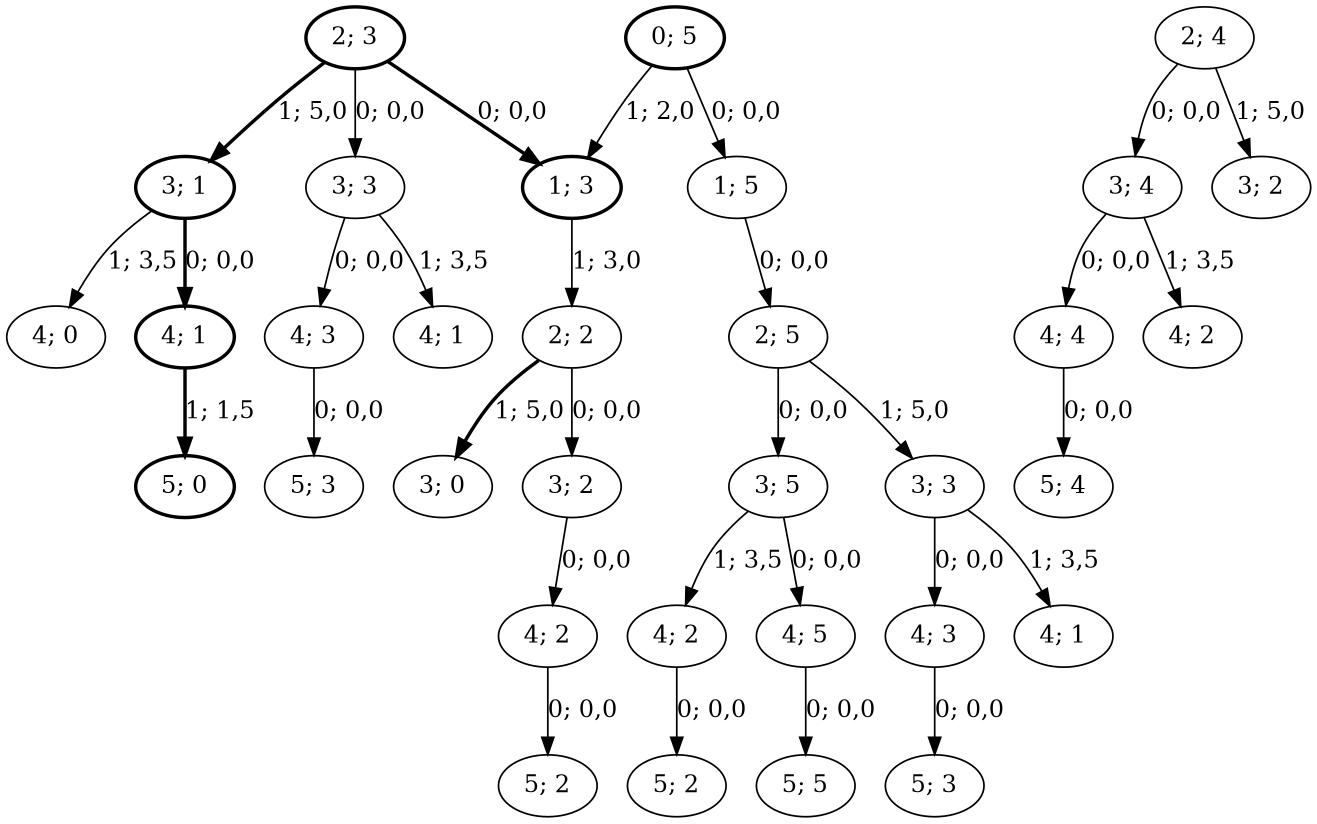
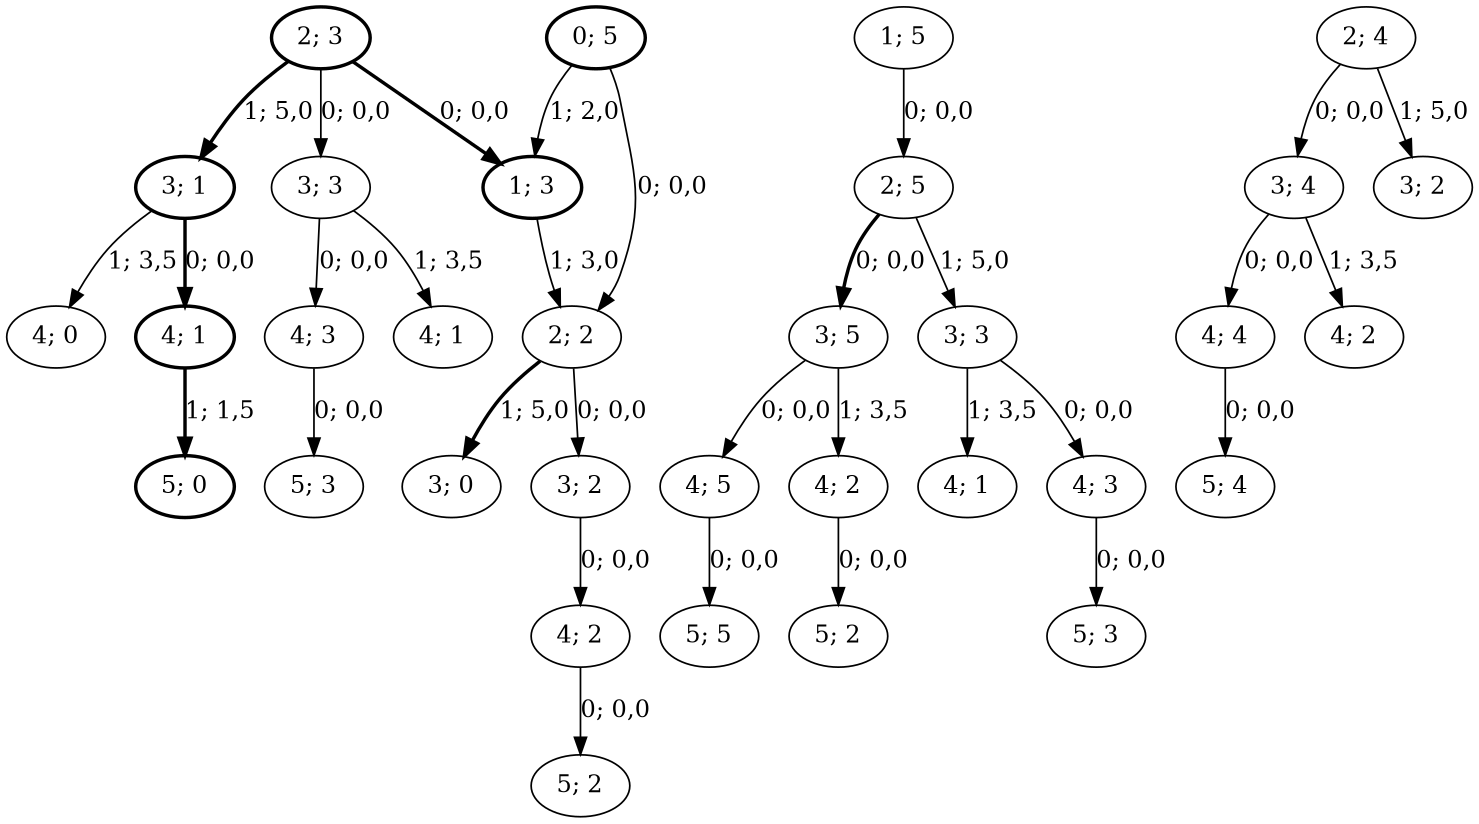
edge "0; 5" -> "1; 5": now "0; 5" -> "2; 2"
edge "2; 5" -> "3; 5": style solid -> bold
